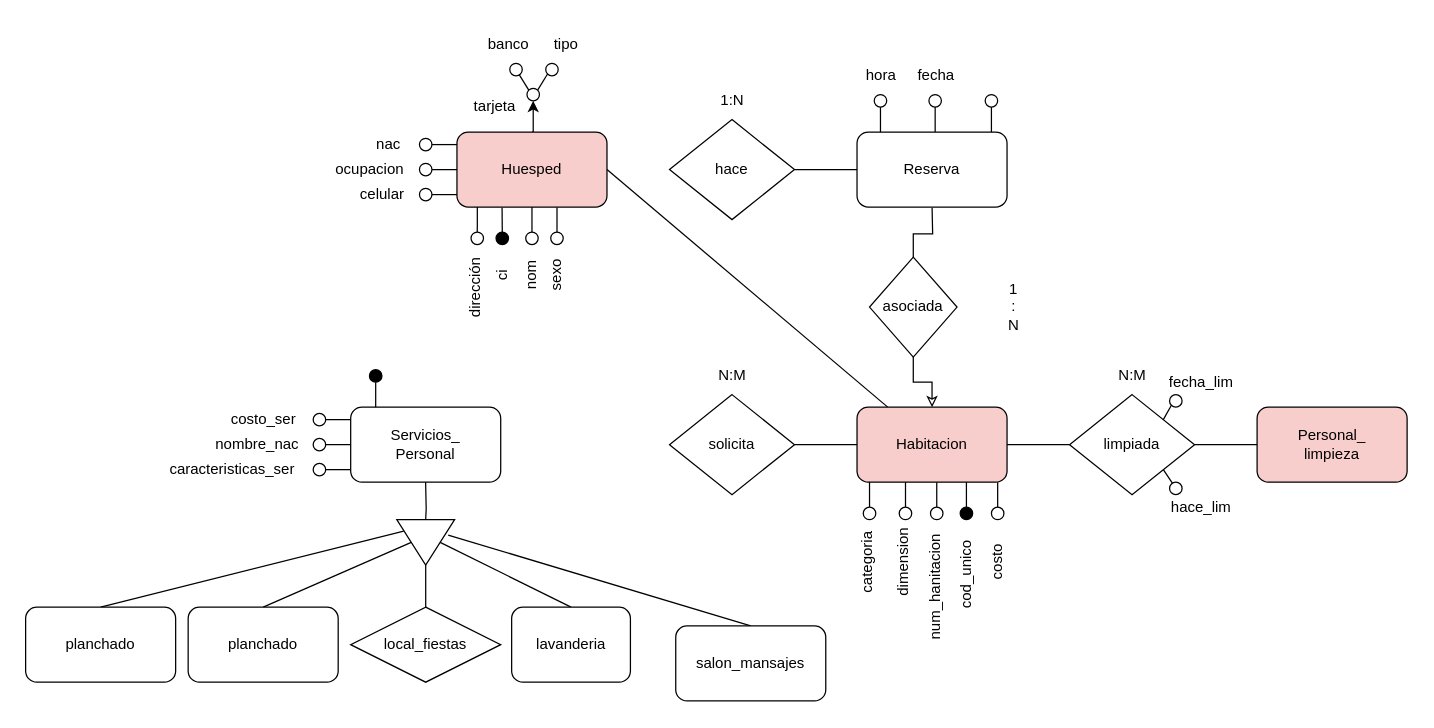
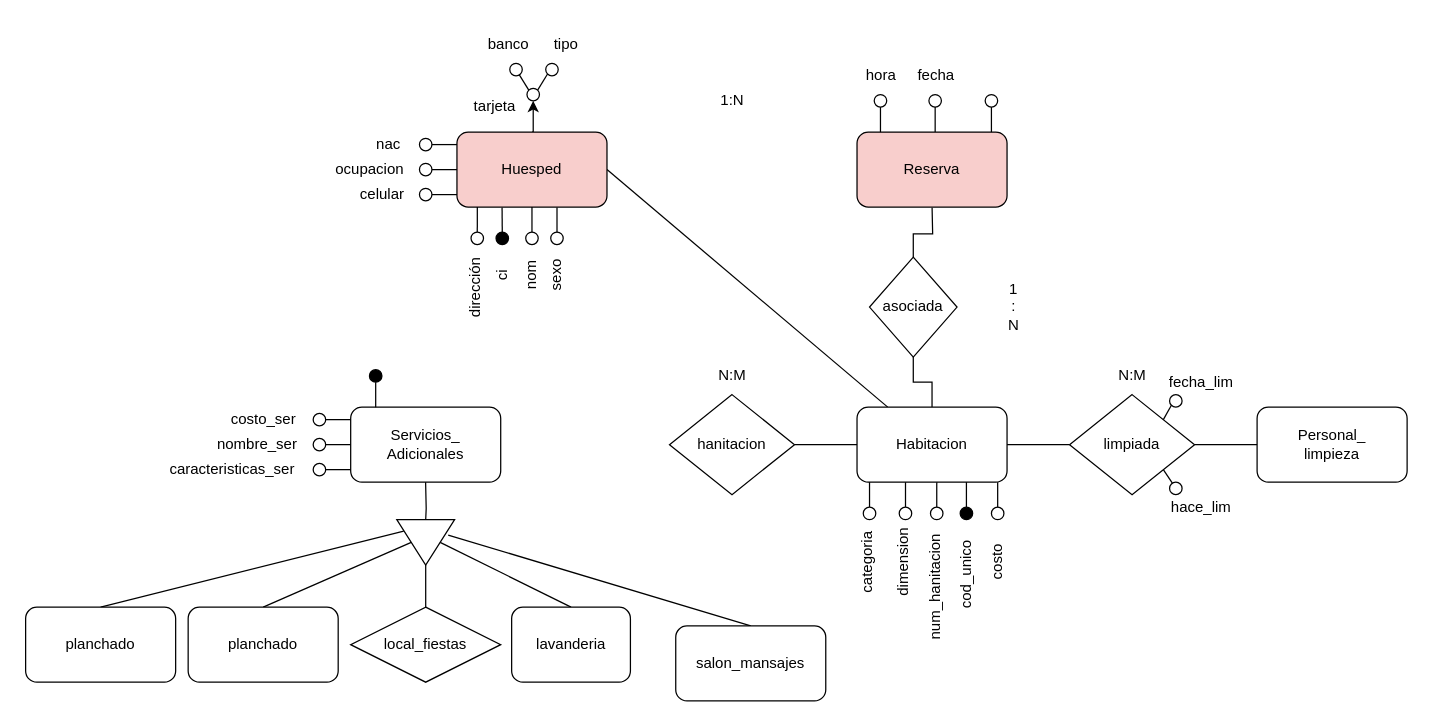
node "hace": removed
edge "hace" -- "Reserva": removed
node "Reserva": fillcolor #ffffff -> #f8cecc
edge "asociada" -> "Habitacion": arrowhead classic -> none
node "nombre_nac": label "nombre_nac" -> "nombre_ser"
node "Servicios_ Personal": label "Servicios_ Personal" -> "Servicios_ Adicionales"
node "solicita": label "solicita" -> "hanitacion"
node "Habitacion": fillcolor #f8cecc -> #ffffff
node "Personal_ limpieza": fillcolor #f8cecc -> #ffffff
